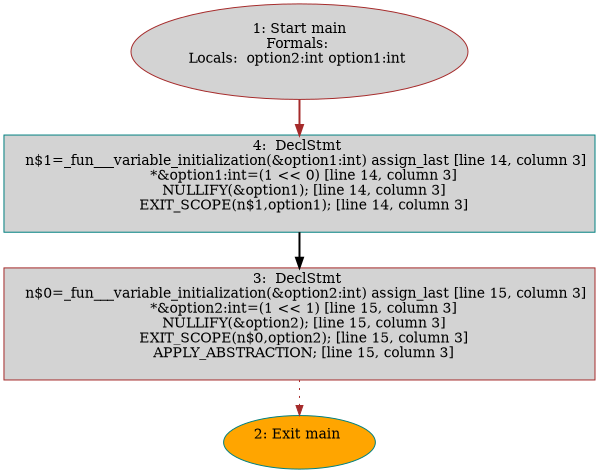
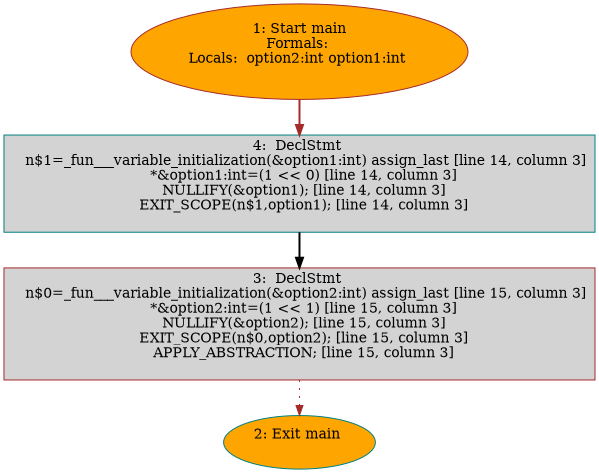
node "1: Start main Formals: Locals:  option2:int option1:int": fillcolor lightgrey -> orange
